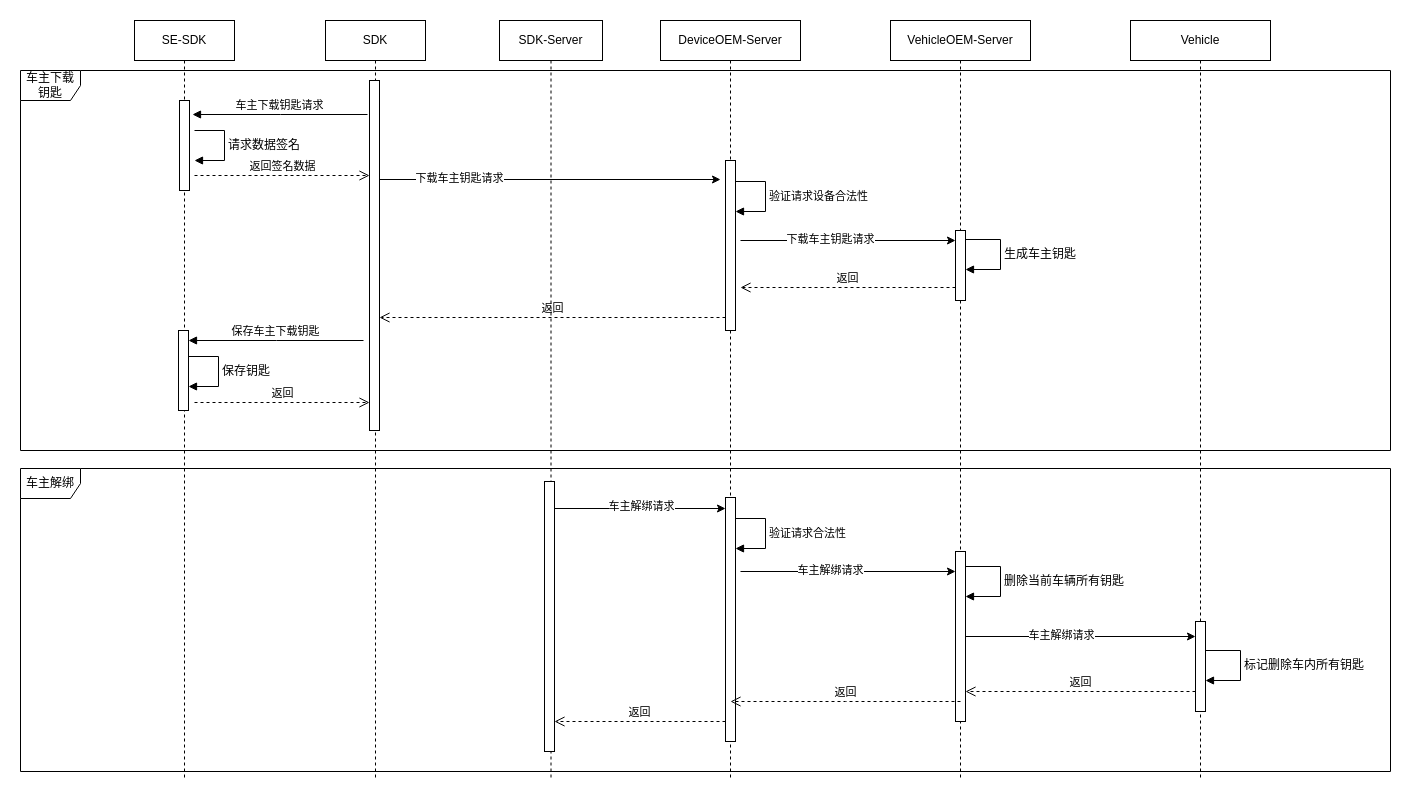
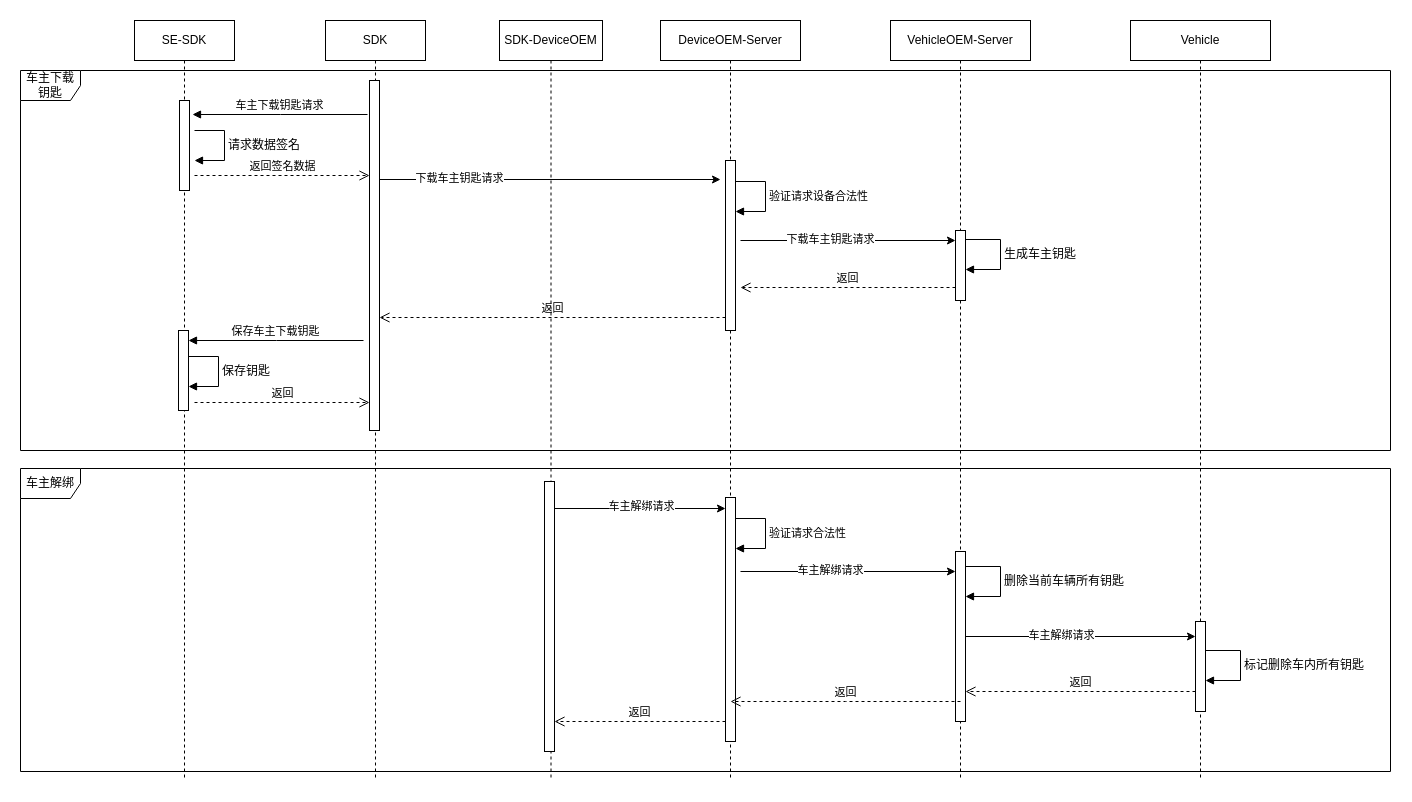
node "SDK-Server": label "SDK-Server" -> "SDK-DeviceOEM"
